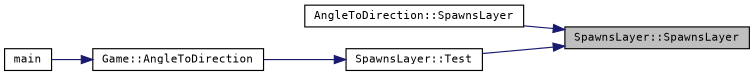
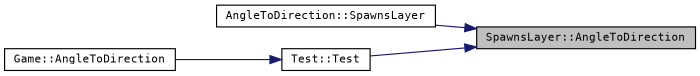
node "SpawnsLayer::SpawnsLayer": label "SpawnsLayer::SpawnsLayer" -> "SpawnsLayer::AngleToDirection"
node "main": removed
node "SpawnsLayer::Test": label "SpawnsLayer::Test" -> "Test::Test"
